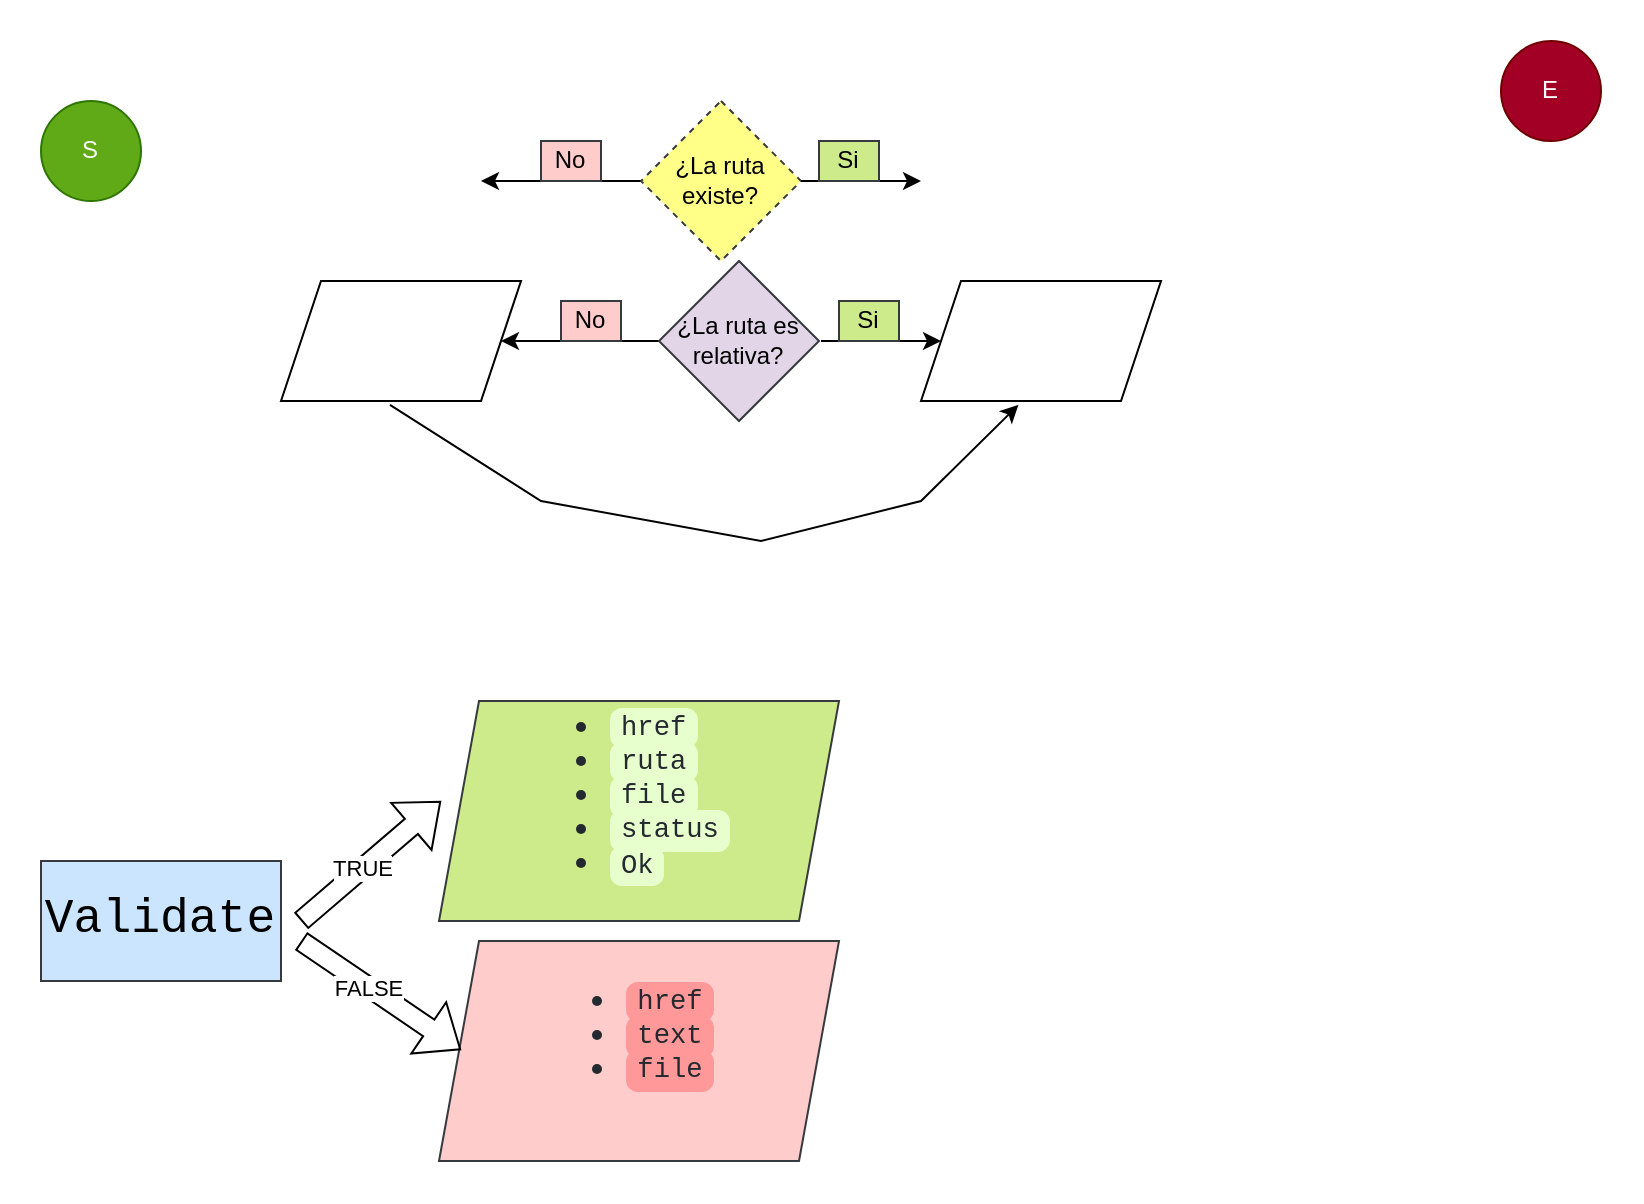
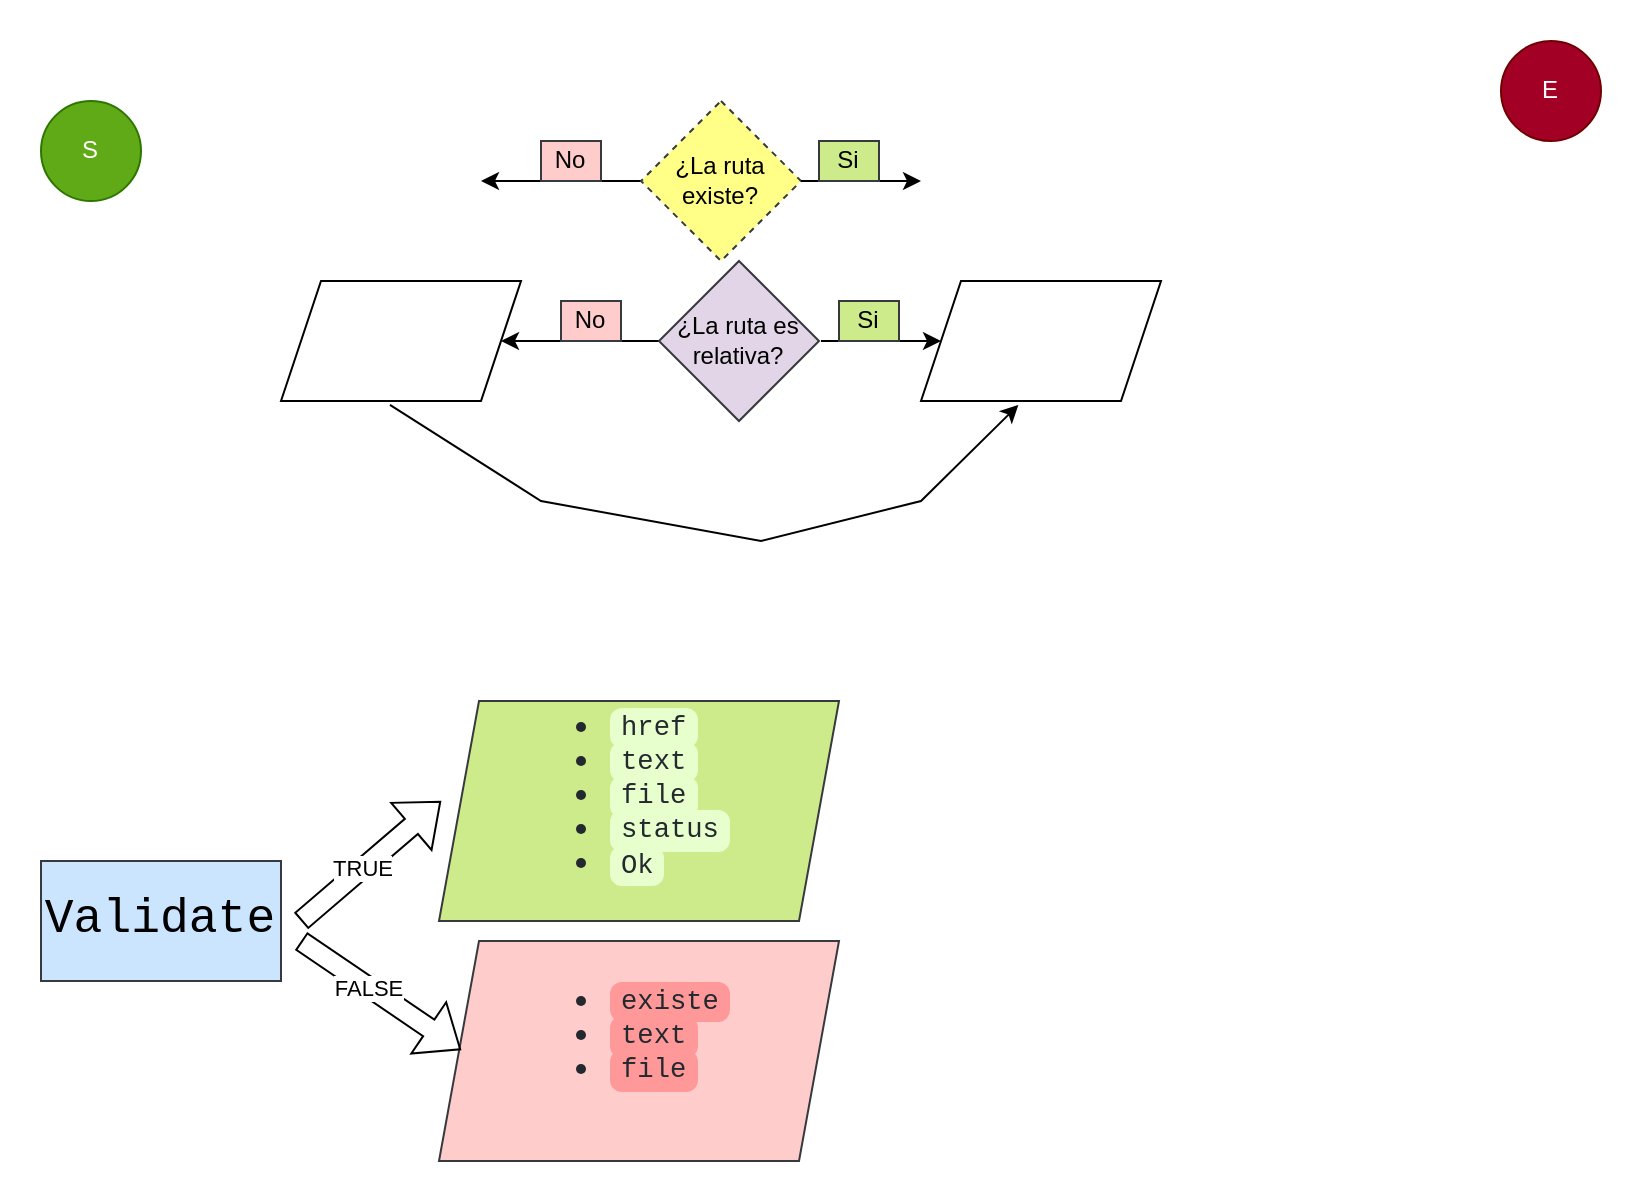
node "href ruta file status Ok": label "href ruta file status Ok" -> "href text file status Ok"
node "href text file": label "href text file" -> "existe text file"
